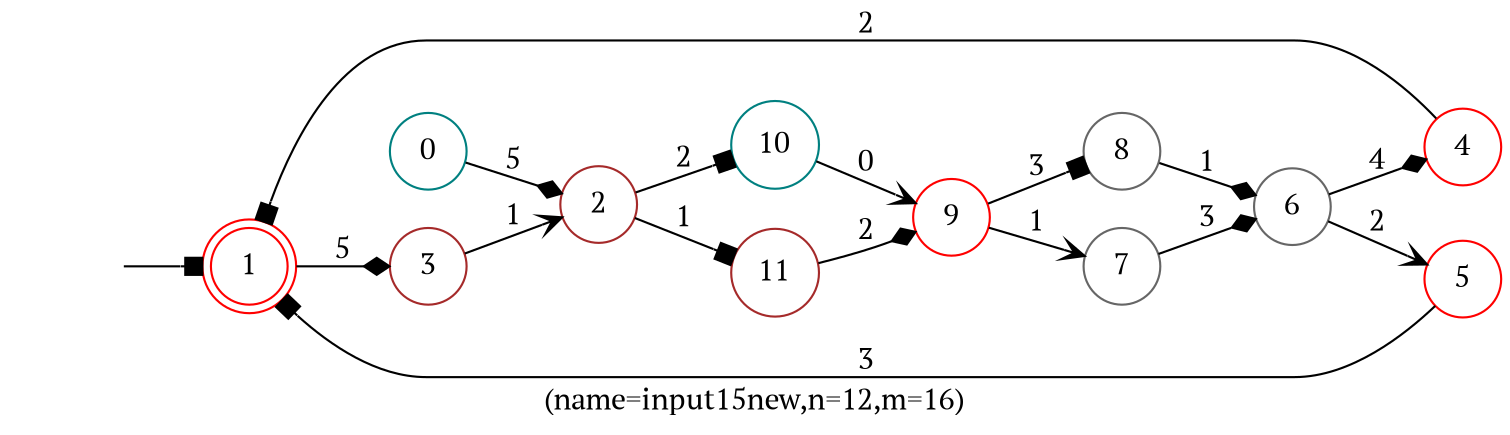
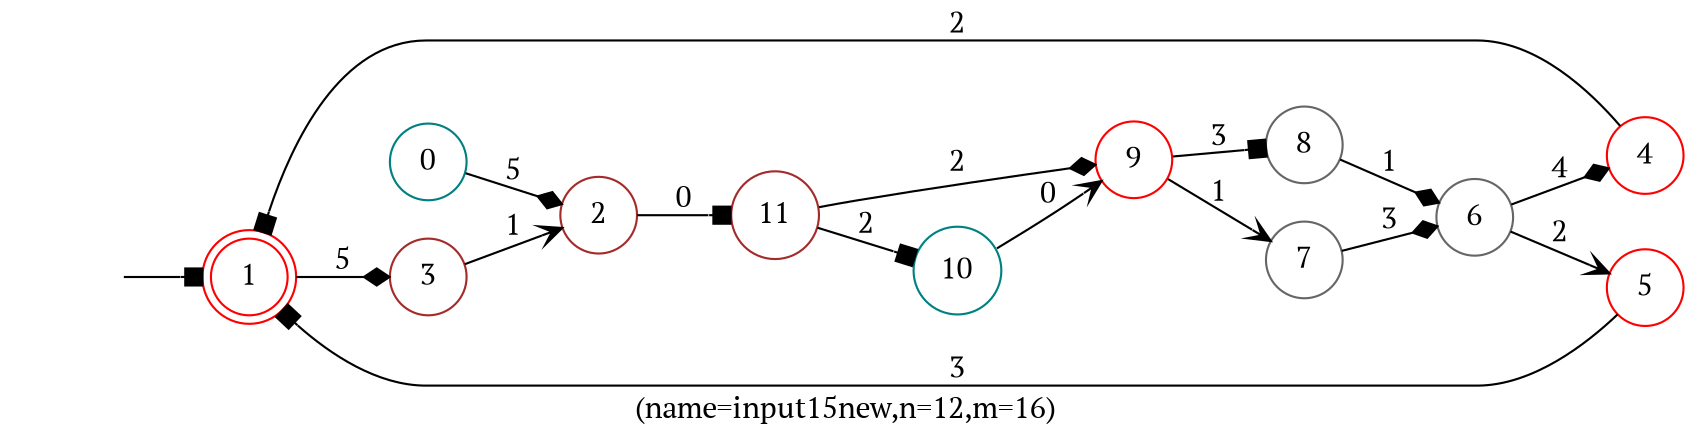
edge "2" -> "10": now "11" -> "10"
edge "2" -> "11": label "1" -> "0"
